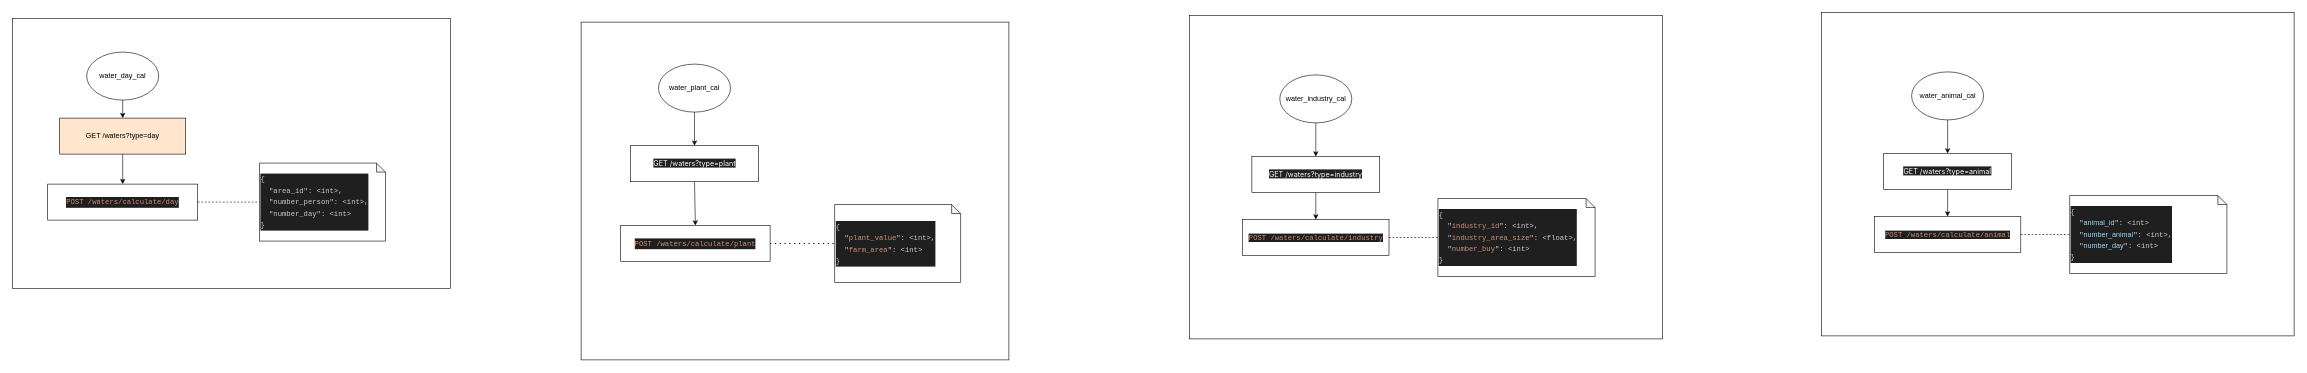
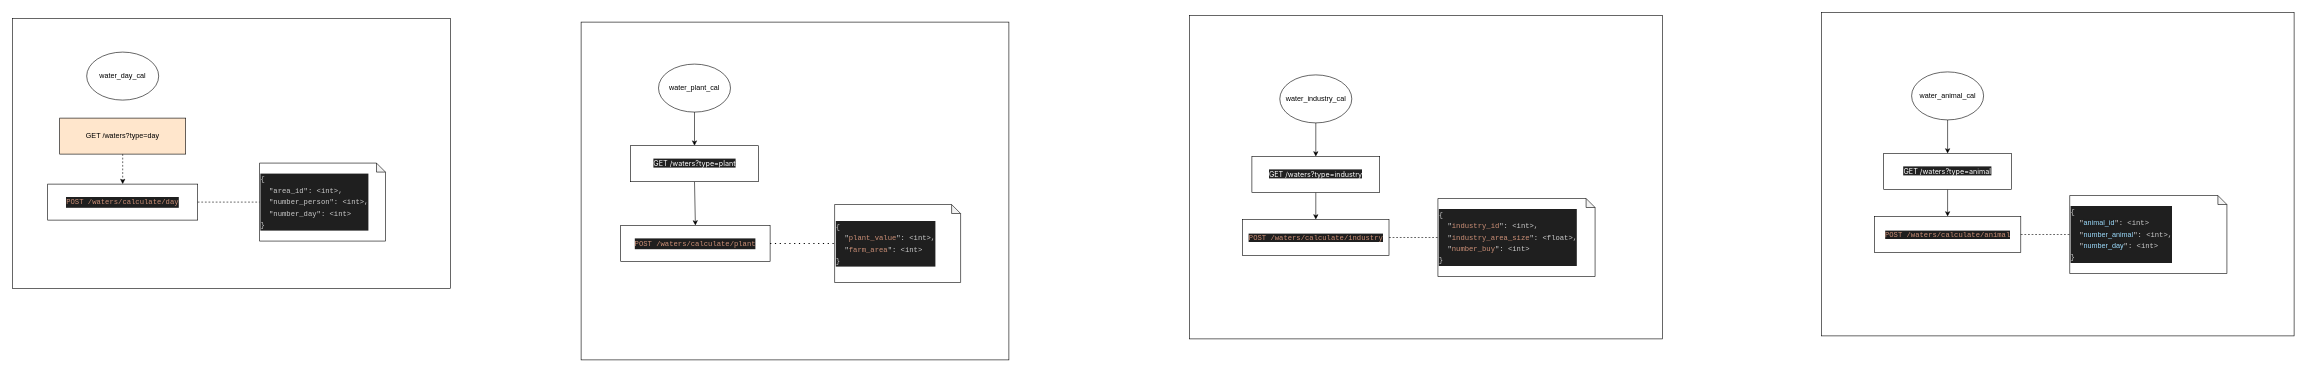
edge "water_day_cal" -> "GET /waters?type=day": removed
edge "GET /waters?type=day" -> "POST /waters/calculate/day": style solid -> dashed
